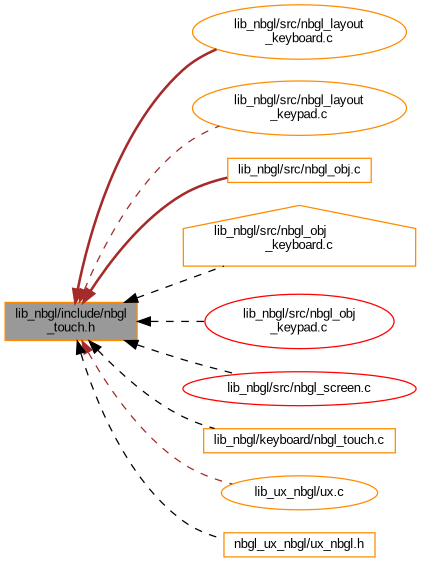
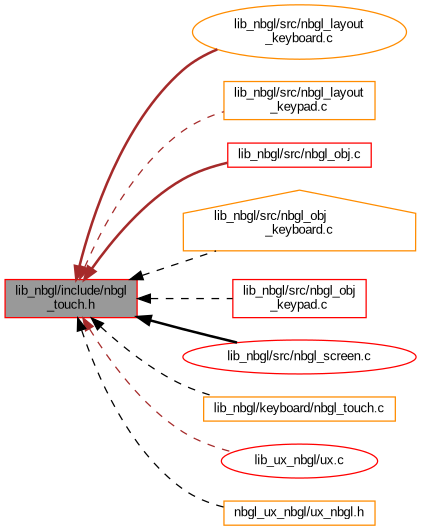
node "lib_nbgl/src/nbgl_layout _keypad.c": shape ellipse -> box
node "lib_nbgl/src/nbgl_obj.c": color darkorange -> red
node "lib_nbgl/include/nbgl _touch.h": color darkorange -> red
node "lib_nbgl/src/nbgl_obj _keypad.c": shape ellipse -> box
edge "lib_nbgl/src/nbgl_screen.c" -> "lib_nbgl/include/nbgl _touch.h": style dashed -> bold
node "lib_ux_nbgl/ux.c": color darkorange -> red
